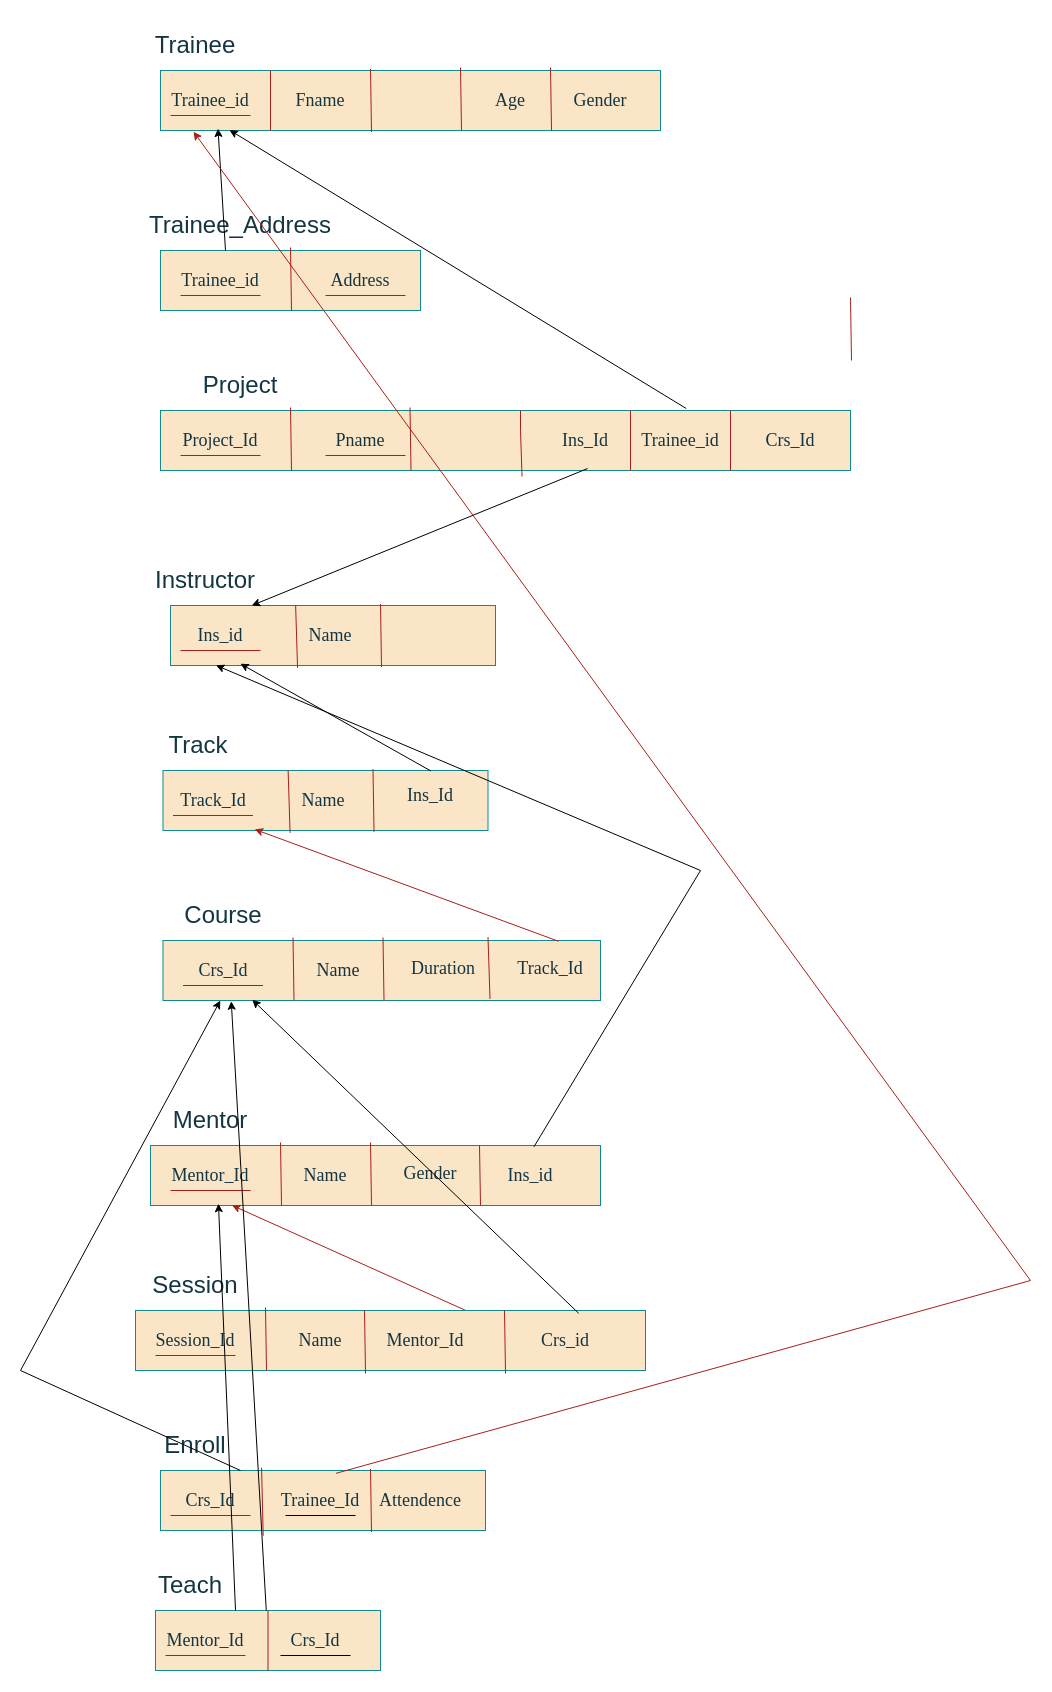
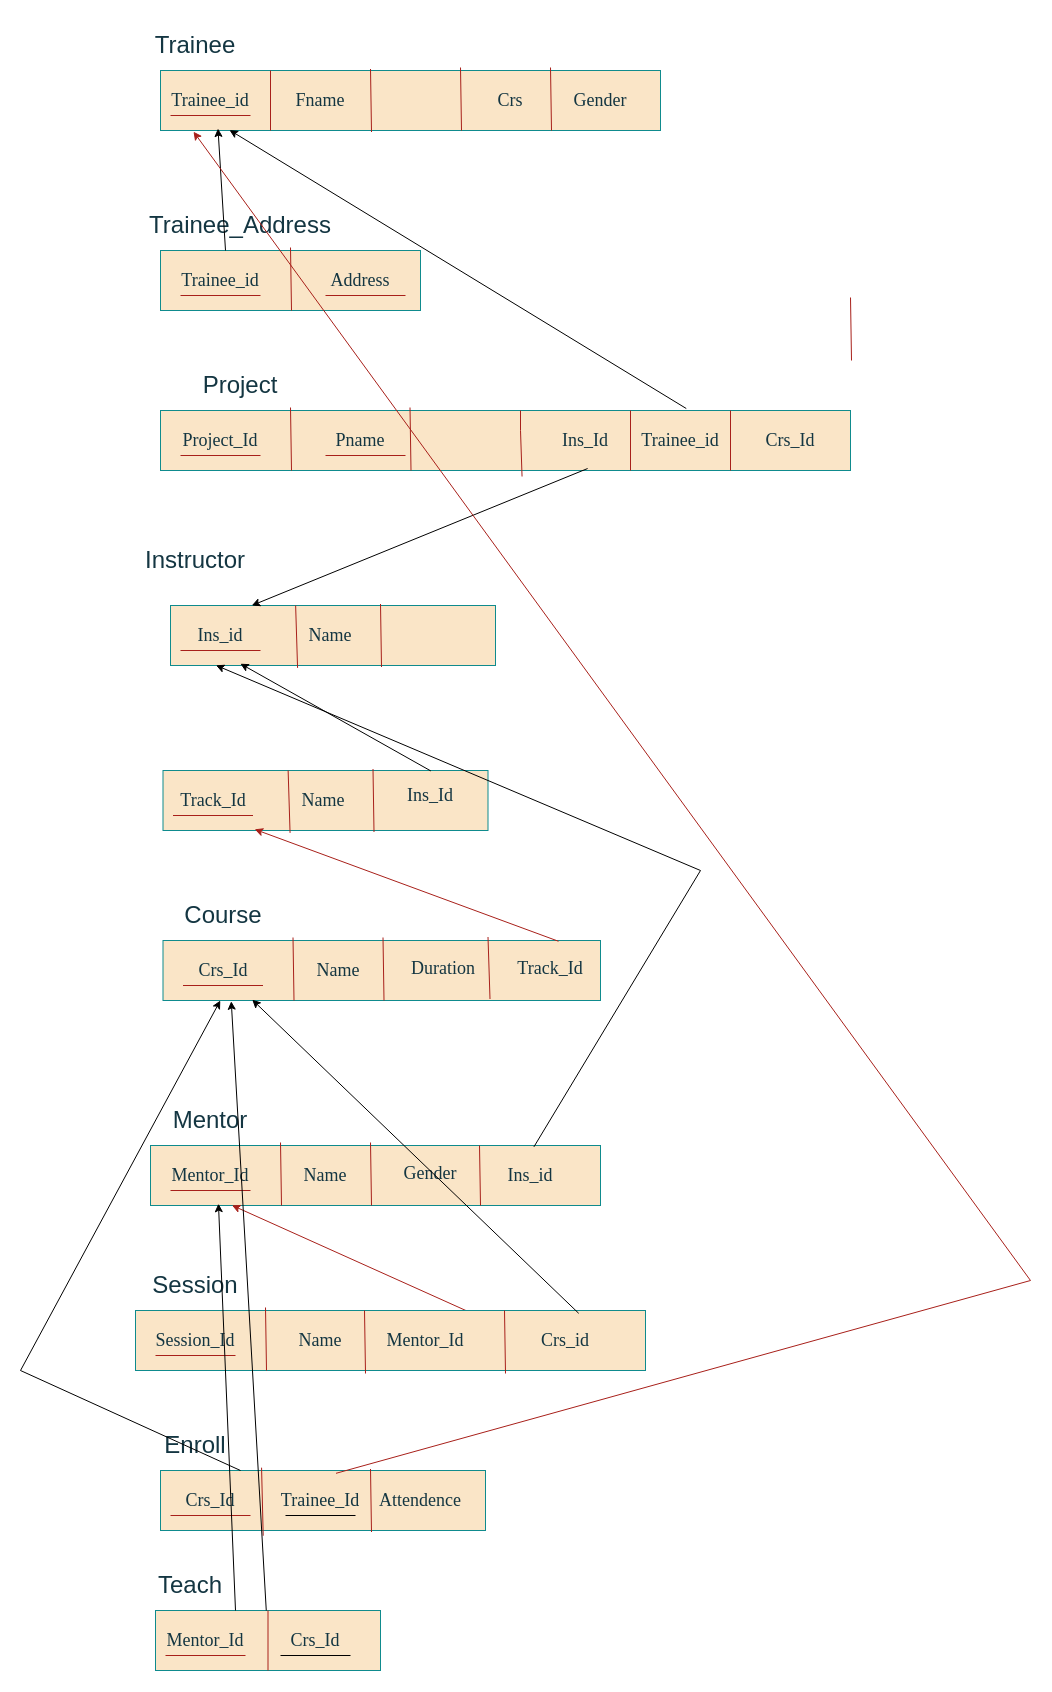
node "Age": label "Age" -> "Crs"
node "Instructor": moved (206, 581) -> (196, 561)
node "Track": removed
